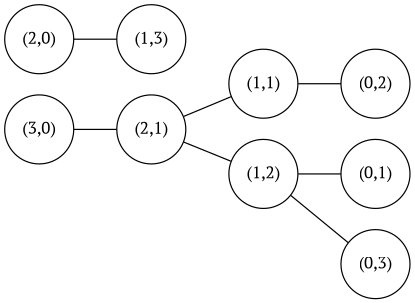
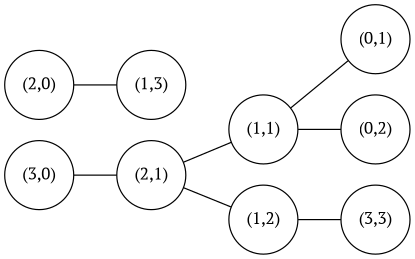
edge "(1,2)" -- "(0,1)": now "(1,1)" -- "(0,1)"
node "(0,3)": label "(0,3)" -> "(3,3)"
